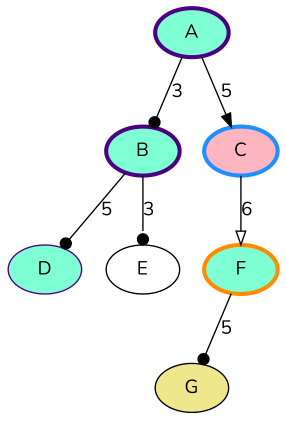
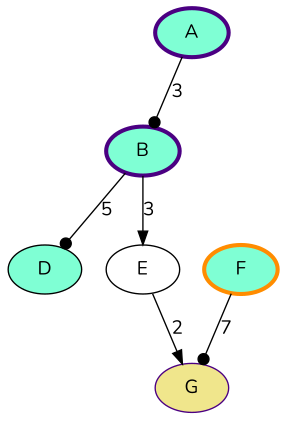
node "C": removed
edge "B" -> "E": arrowhead dot -> normal
node "D": color Indigo -> black
edge "E" -> "G": added, label "2"
edge "F" -> "G": label "5" -> "7"
node "G": color black -> Indigo
